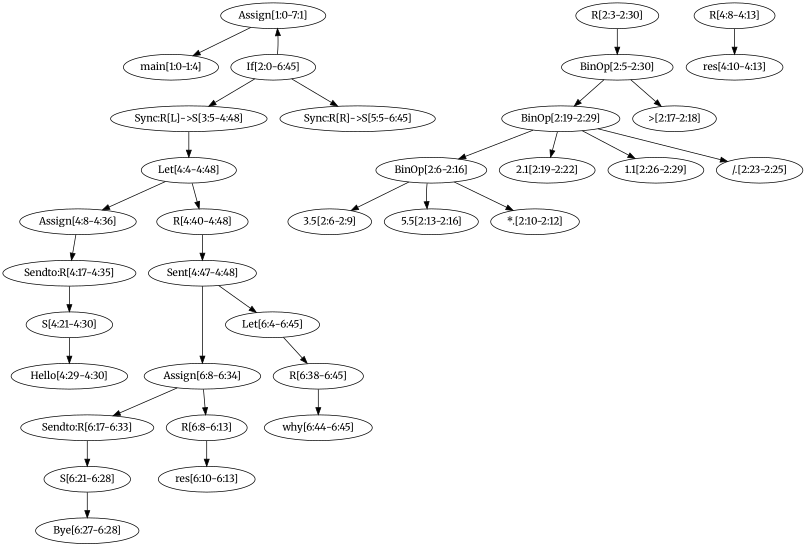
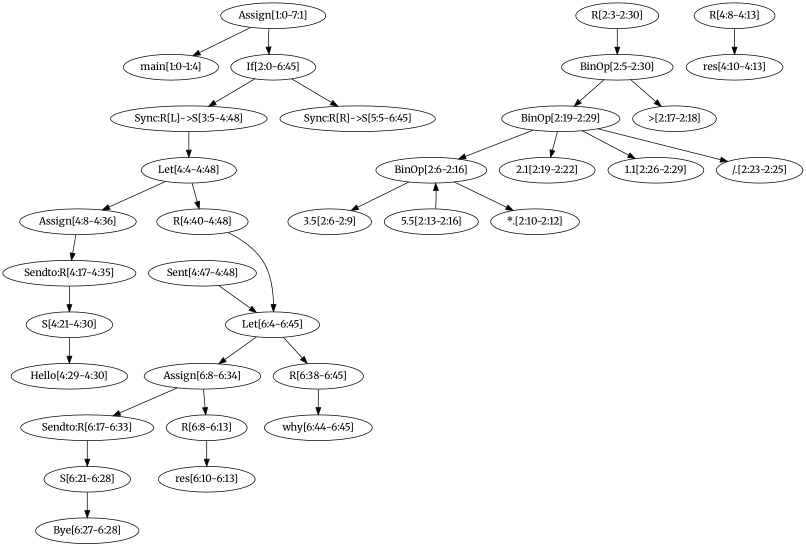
edge "If[2:0-6:45]" -> "Assign[1:0-7:1]": reversed
edge "BinOp[2:6-2:16]" -> "5.5[2:13-2:16]": reversed
edge "R[4:40-4:48]" -> "Sent[4:47-4:48]": now "R[4:40-4:48]" -> "Let[6:4-6:45]"
edge "Sent[4:47-4:48]" -> "Assign[6:8-6:34]": now "Let[6:4-6:45]" -> "Assign[6:8-6:34]"
